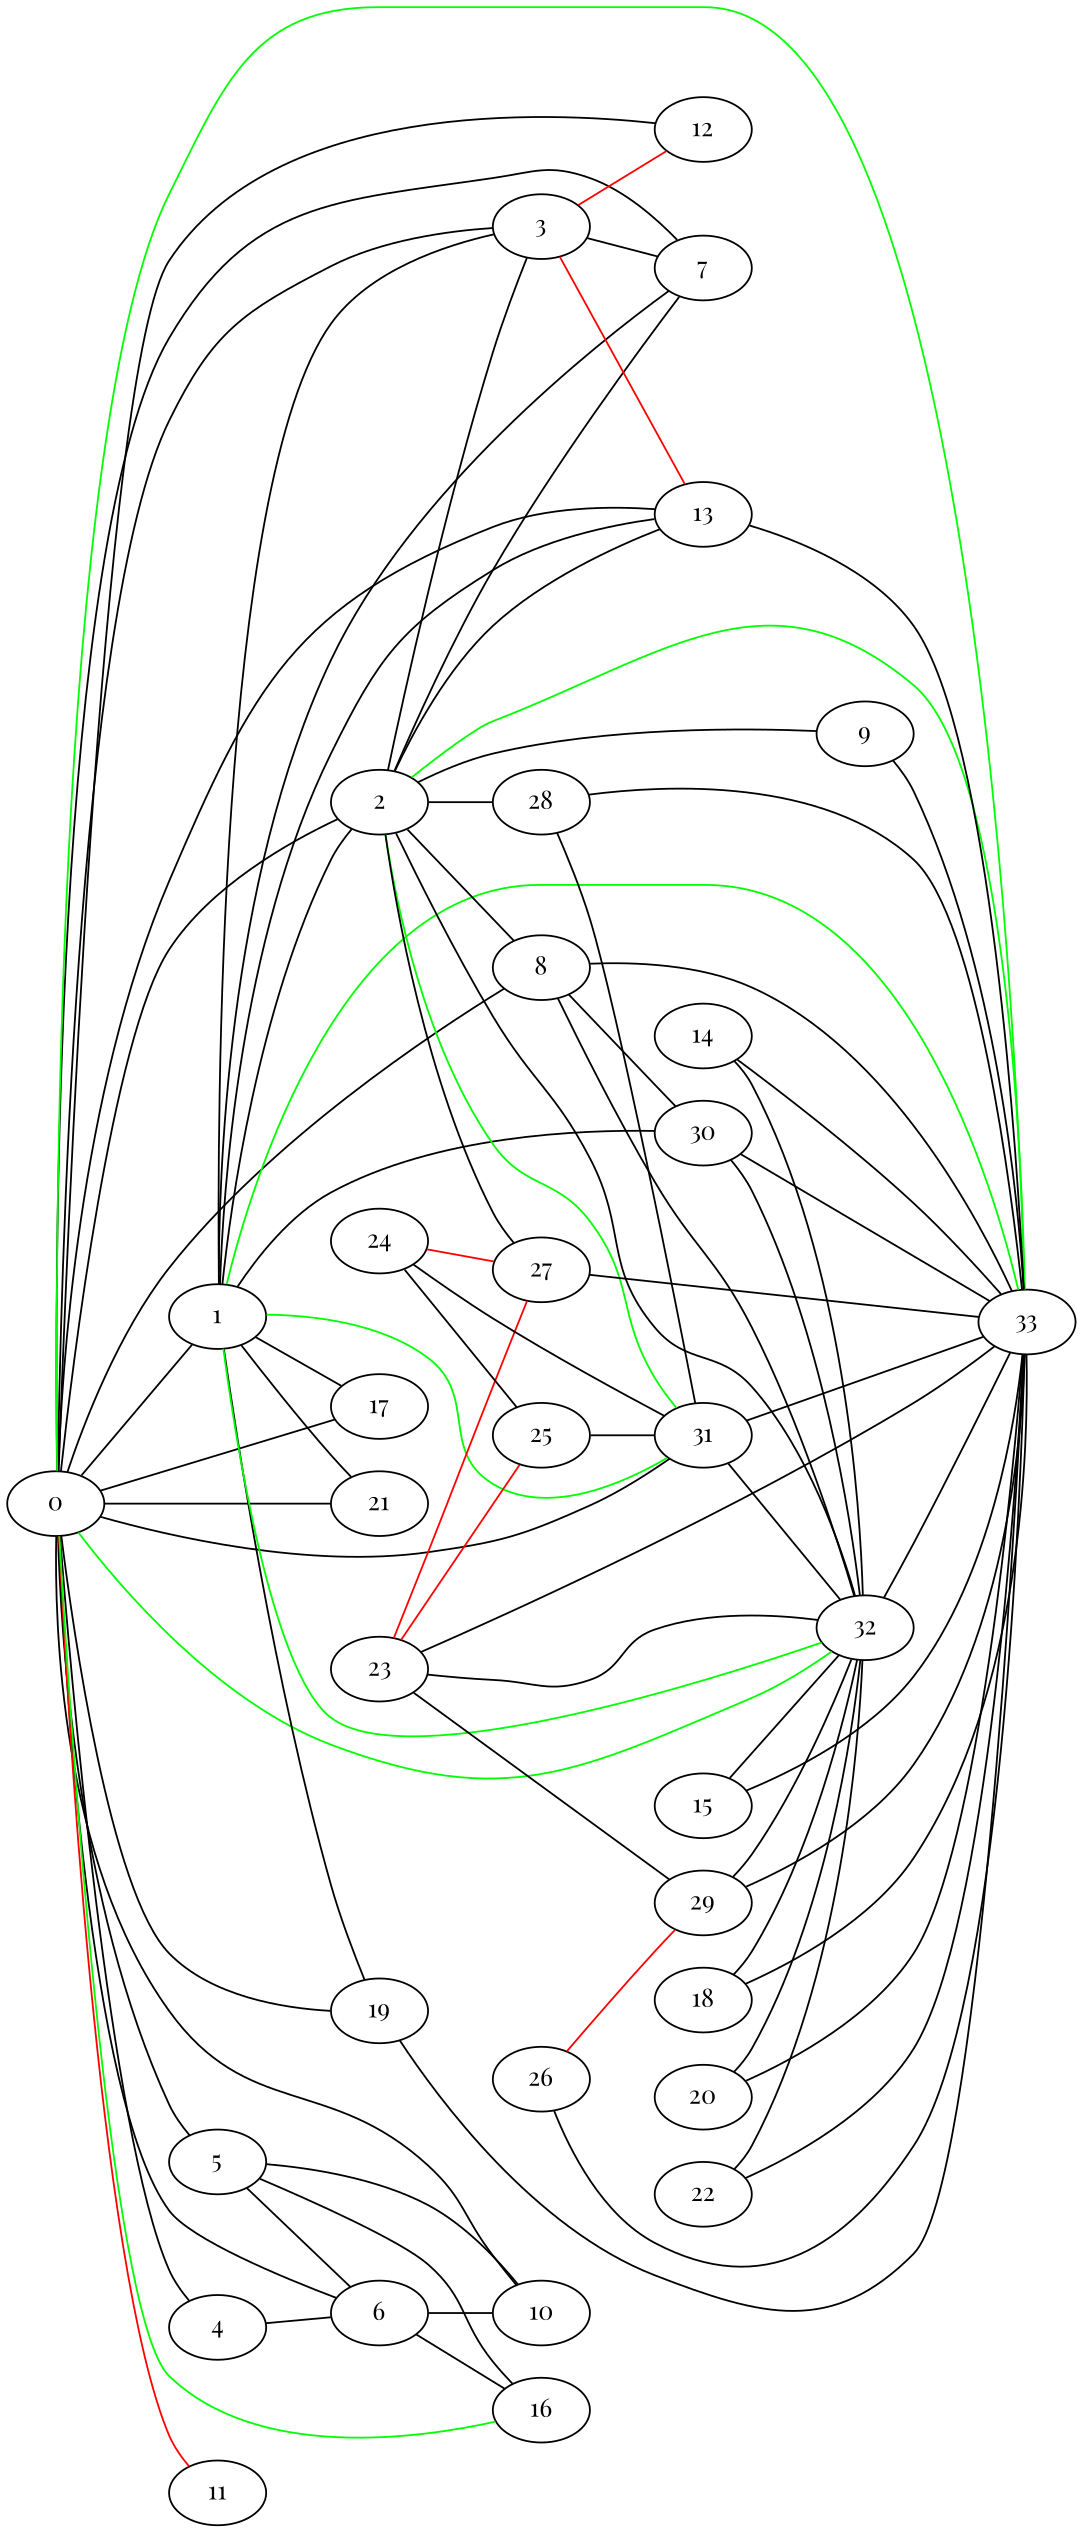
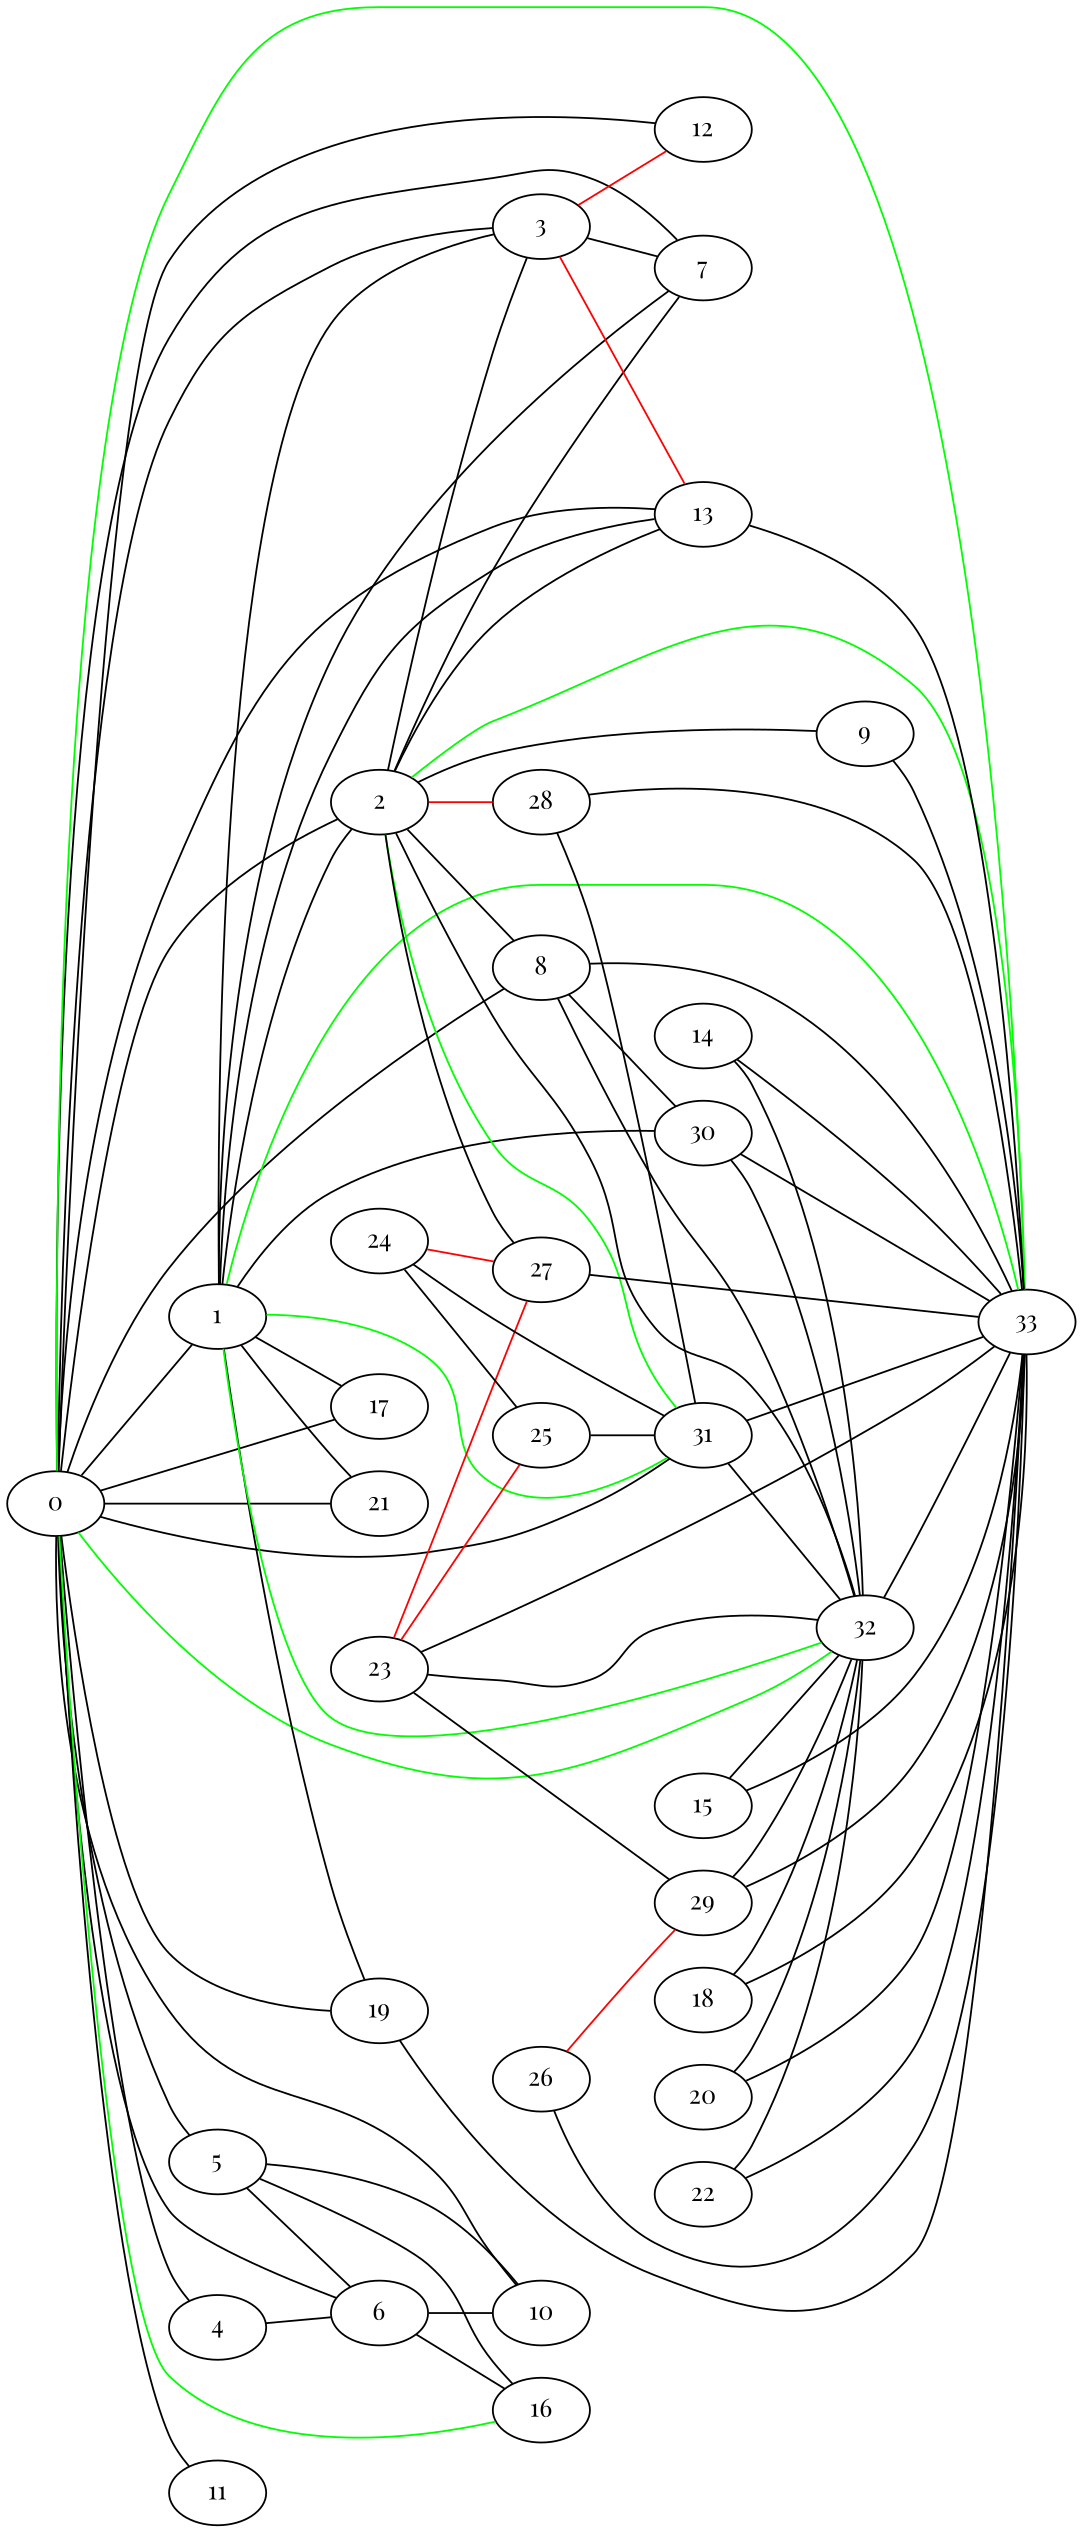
edge "2" -- "28": color black -> red
edge "0" -- "11": color red -> black
